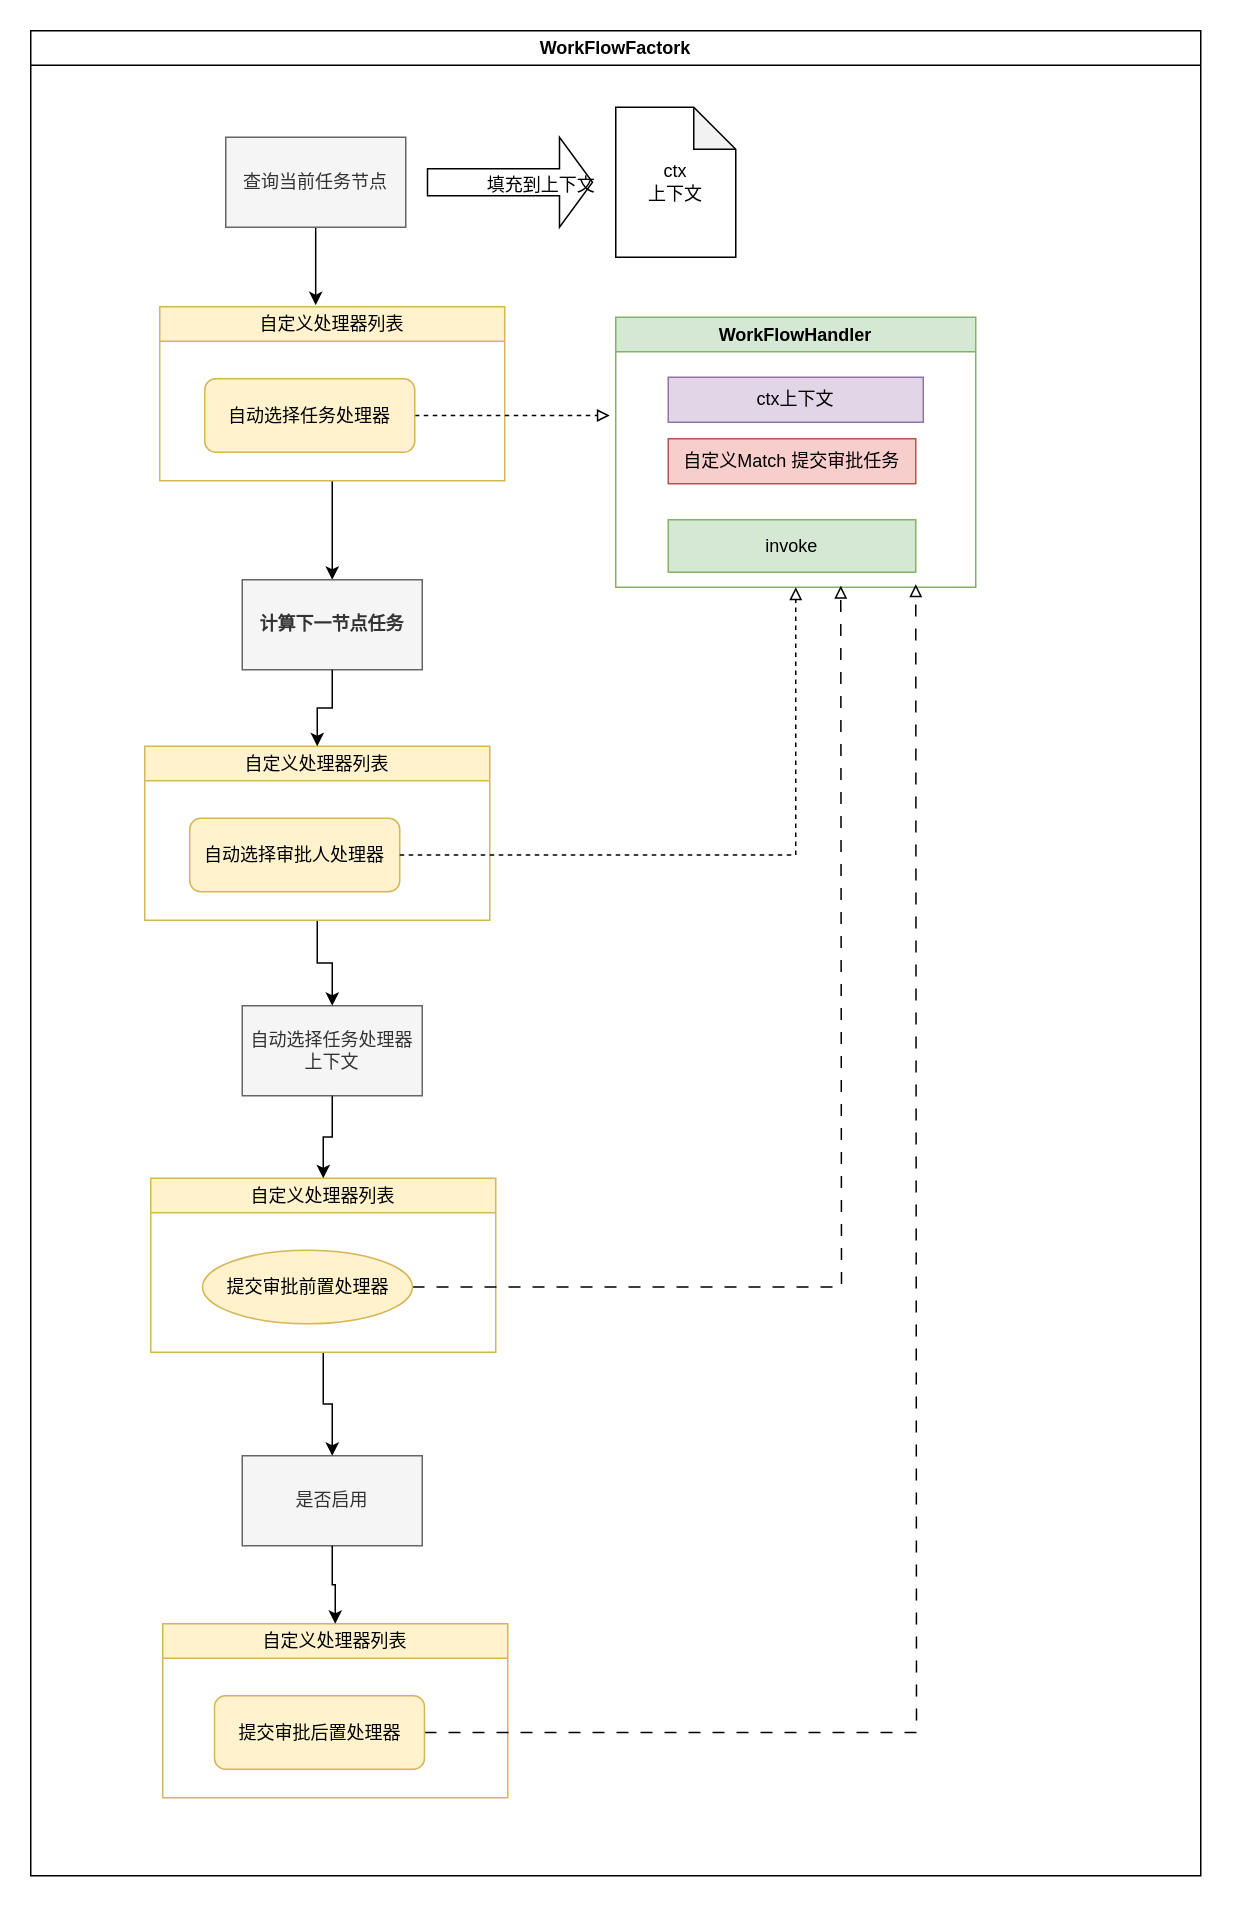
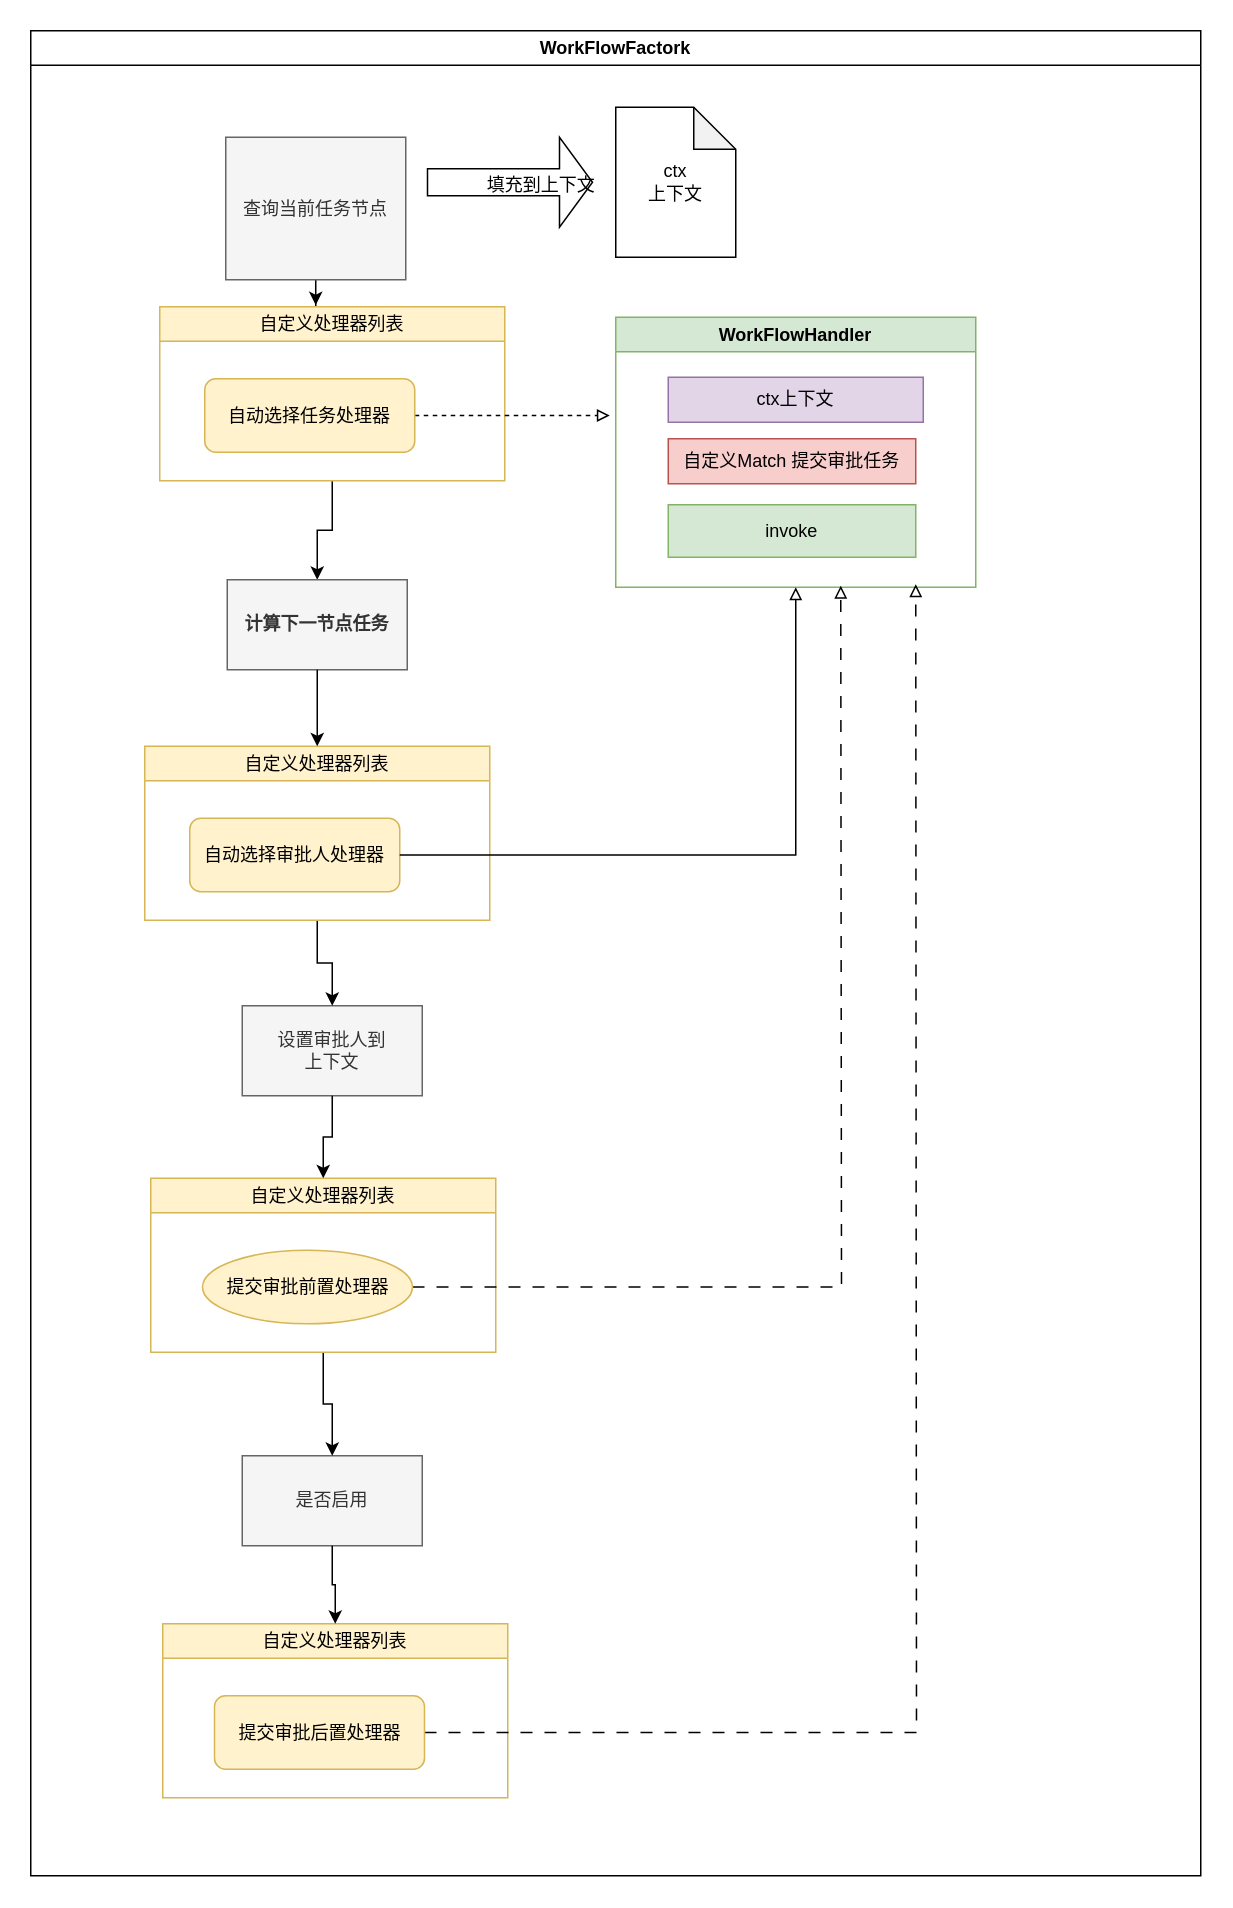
node "查询当前任务节点": size 180x90 -> 180x143
node "invoke": moved (792, 546) -> (792, 531)
node "计算下一节点任务": moved (332, 625) -> (317, 625)
edge "自动选择审批人处理器" -> "WorkFlowHandler": style dashed -> solid
node "自动选择任务处理器 上下文": label "自动选择任务处理器 上下文" -> "设置审批人到 上下文"
